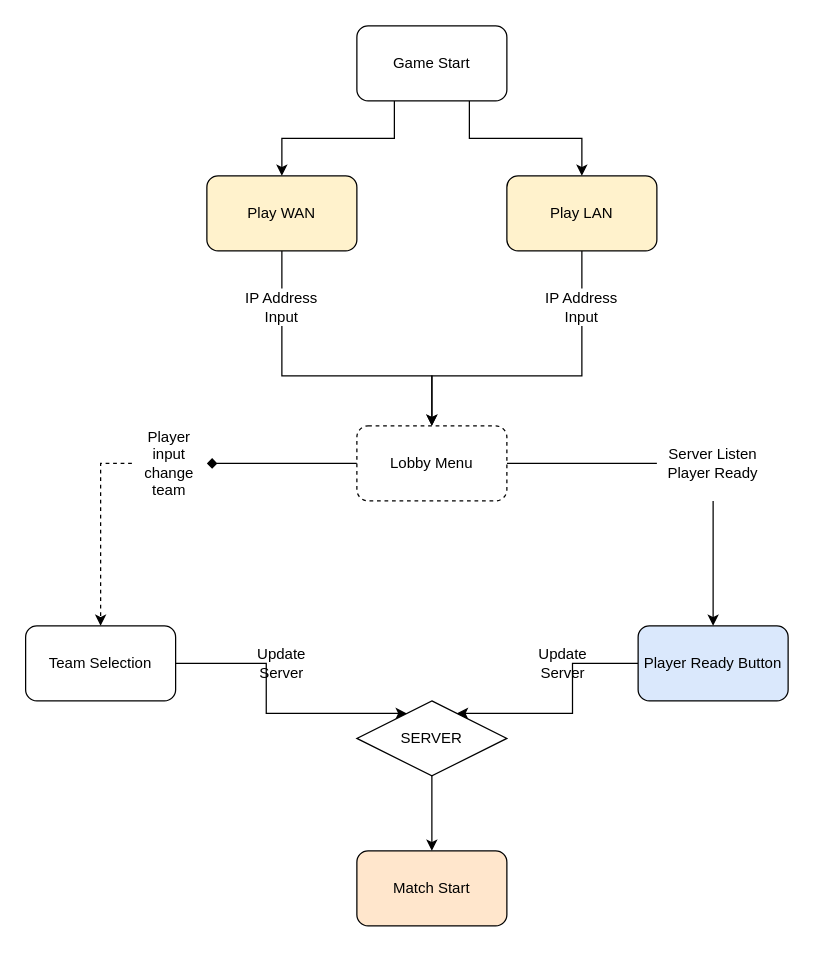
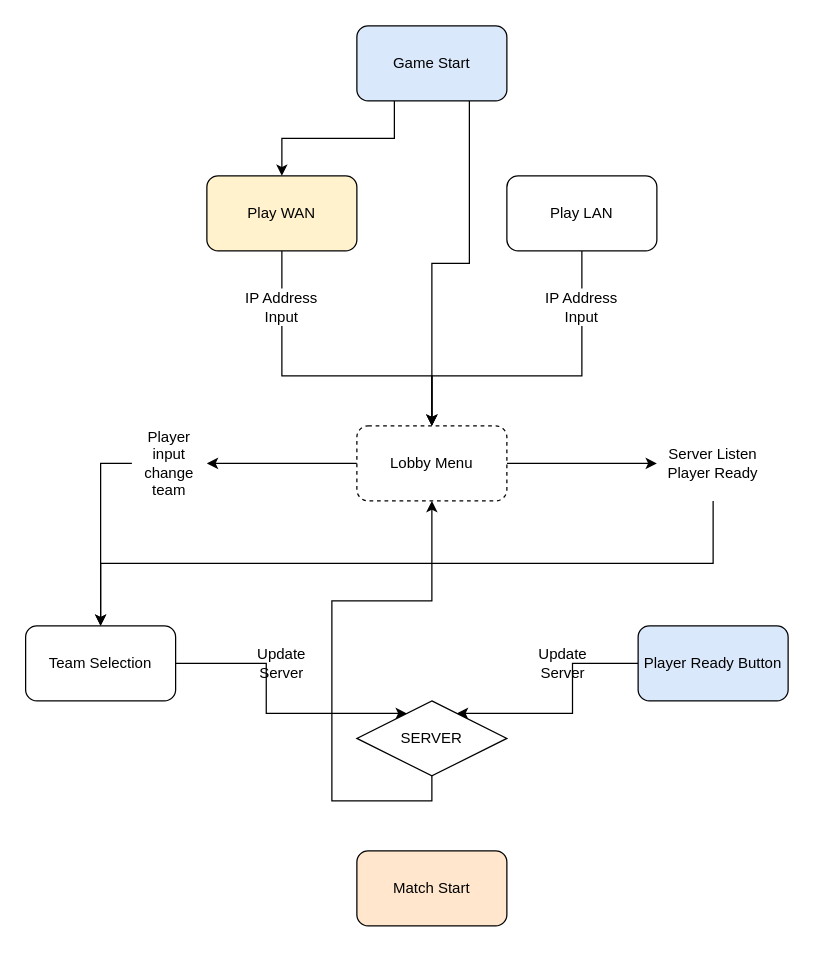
node "Game Start": fillcolor #ffffff -> #dae8fc
edge "Game Start" -> "Play LAN": now "Game Start" -> "Lobby Menu"
node "Play LAN": fillcolor #fff2cc -> #ffffff
edge "Lobby Menu" -> "Player input change team": arrowhead diamond -> classic
edge "Lobby Menu" -- "Server Listen Player Ready": arrowhead none -> classic
edge "Player input change team" -> "Team Selection": style dashed -> solid
edge "Server Listen Player Ready" -> "Player Ready Button": now "Server Listen Player Ready" -> "Team Selection"
edge "SERVER" -> "Match Start": now "SERVER" -> "Lobby Menu"
